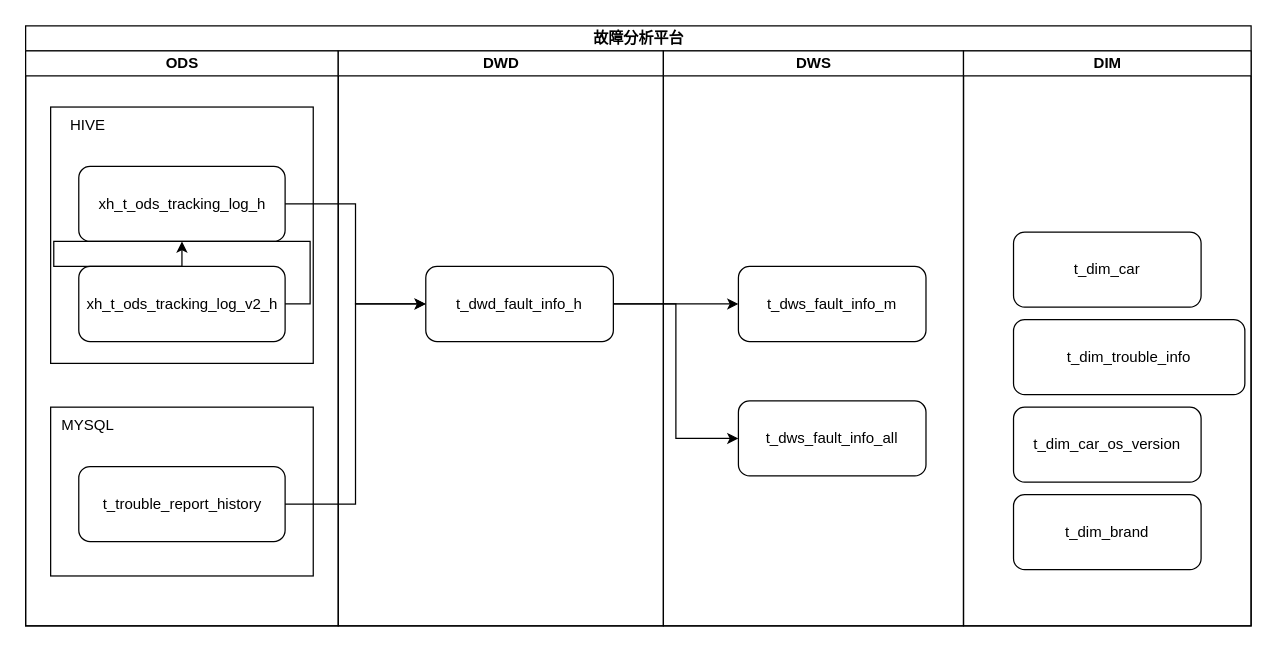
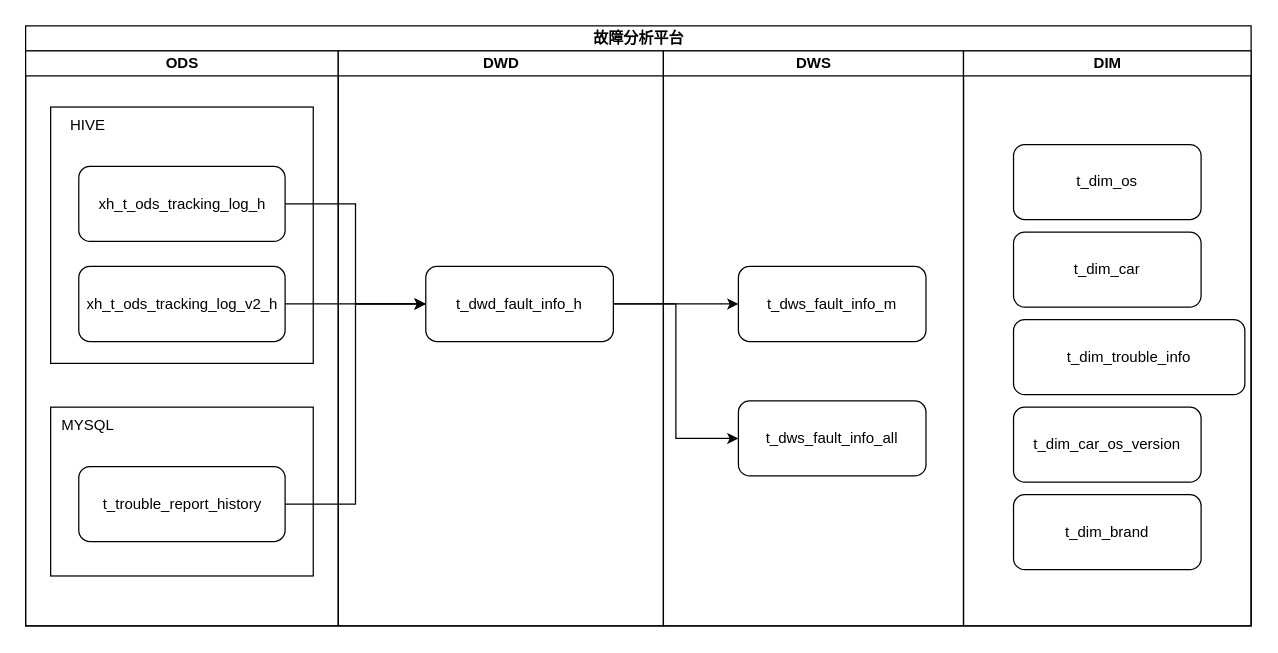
node "t_dim_os": added
edge "xh_t_ods_tracking_log_v2_h" -> "xh_t_ods_tracking_log_h": now "xh_t_ods_tracking_log_v2_h" -> "t_dwd_fault_info_h"
